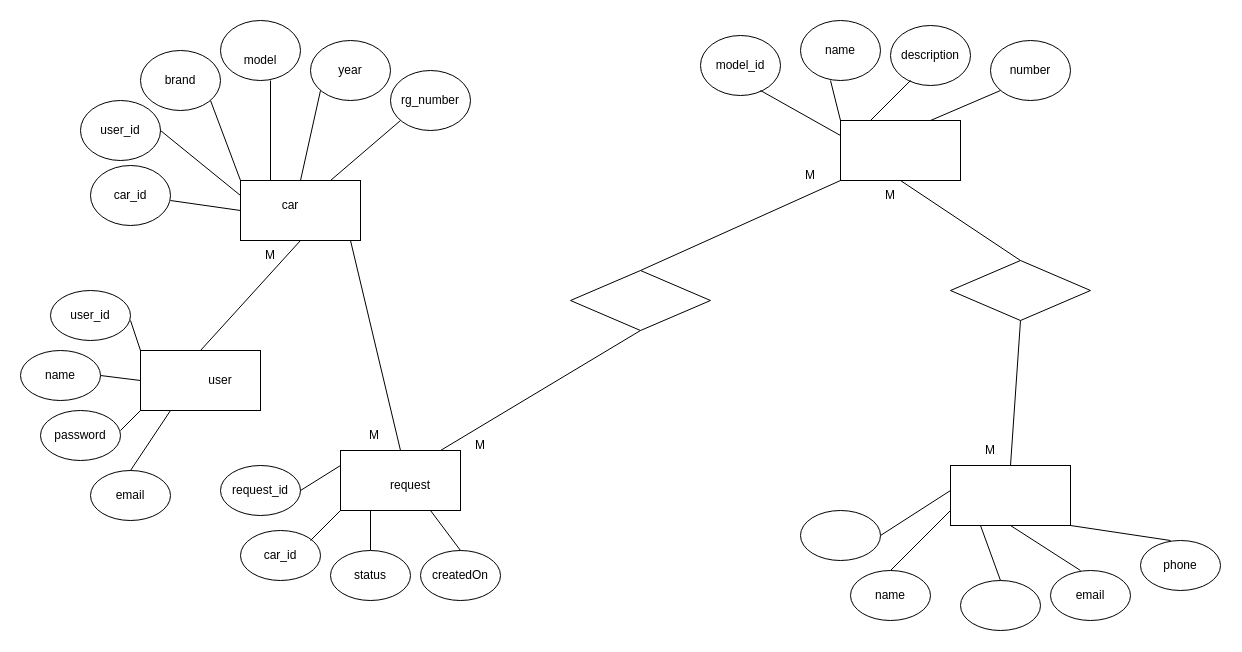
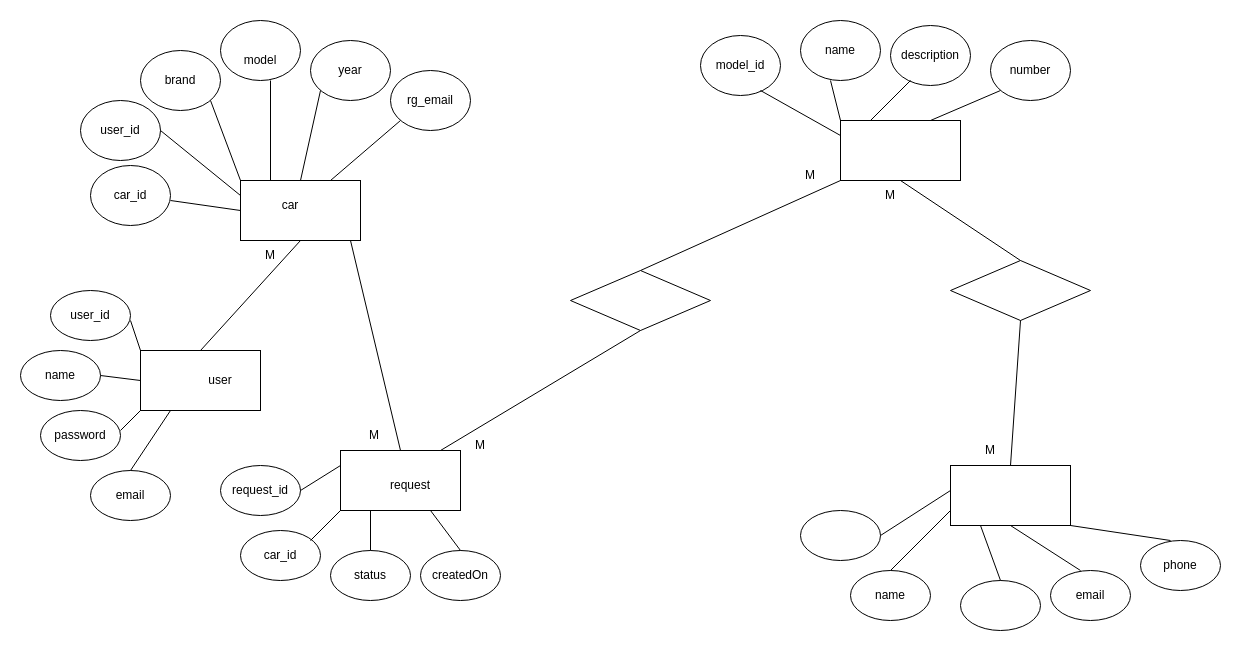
node "rg_number": label "rg_number" -> "rg_email"
